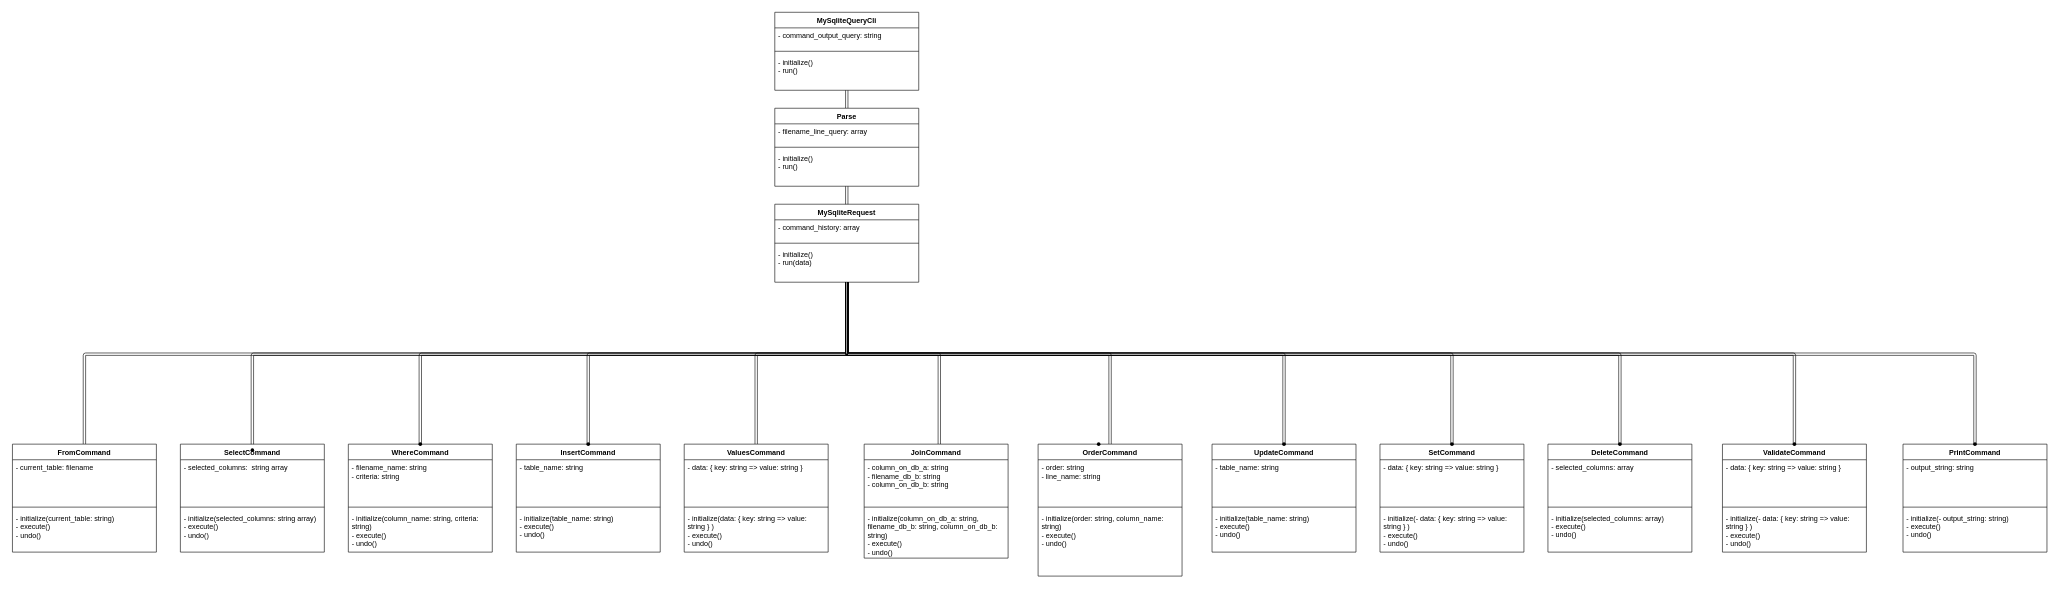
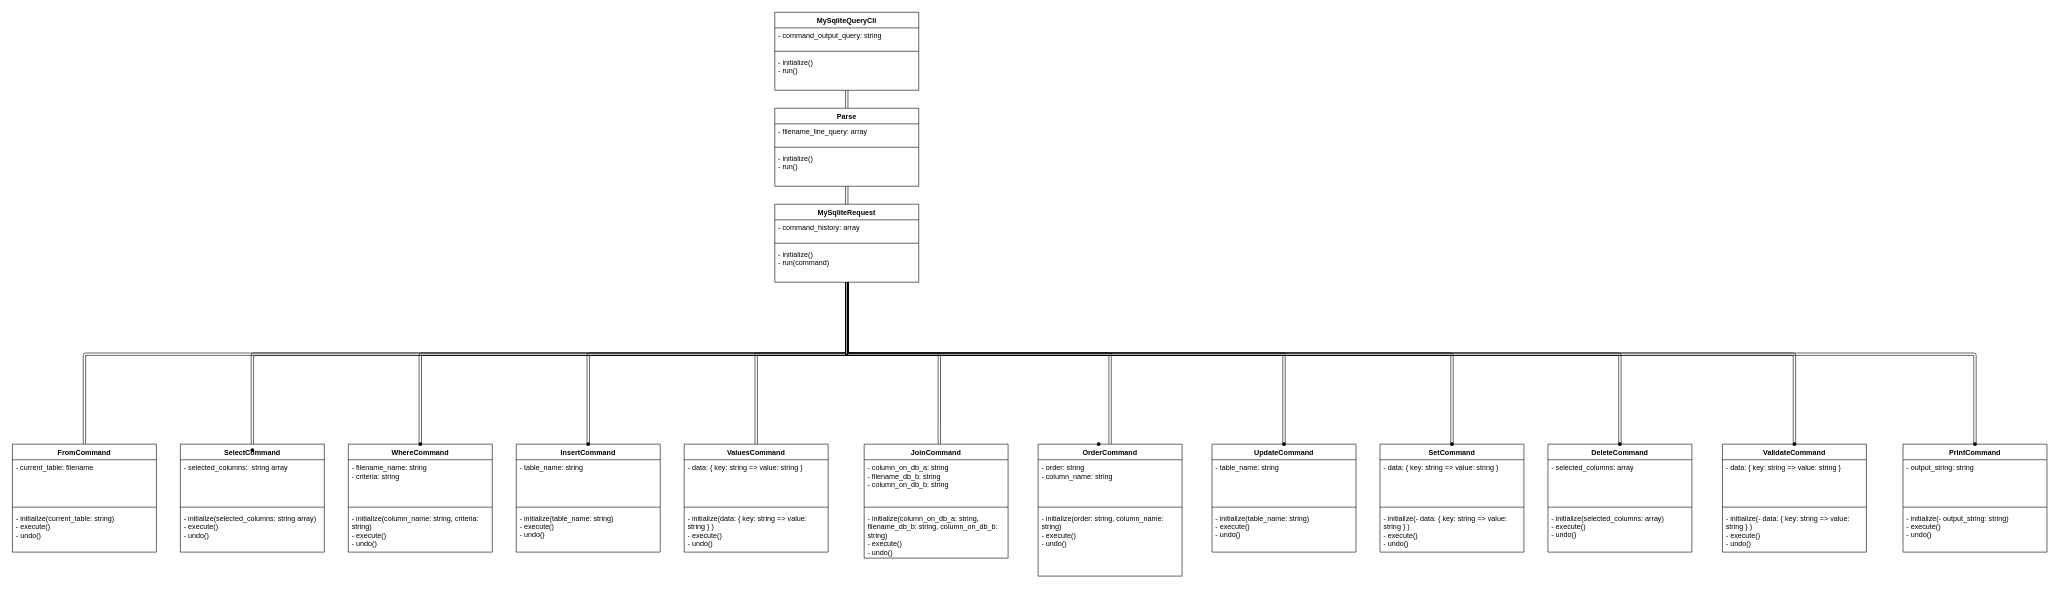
node "- initialize() - run(data)": label "- initialize() - run(data)" -> "- initialize() - run(command)"
node "- order: string - line_name: string": label "- order: string - line_name: string" -> "- order: string - column_name: string"
